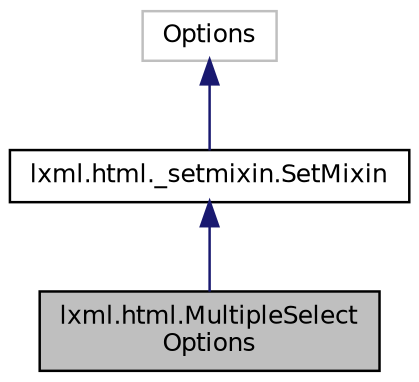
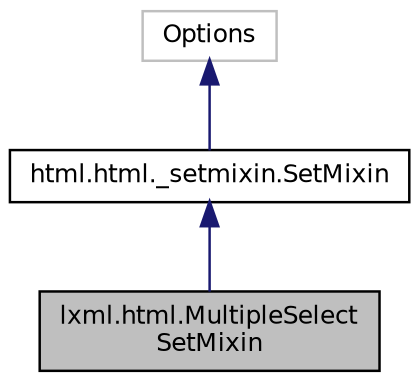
node "lxml.html._setmixin.SetMixin": label "lxml.html._setmixin.SetMixin" -> "html.html._setmixin.SetMixin"
node "lxml.html.MultipleSelect Options": label "lxml.html.MultipleSelect Options" -> "lxml.html.MultipleSelect SetMixin"
